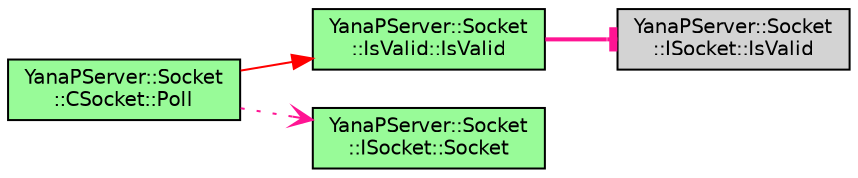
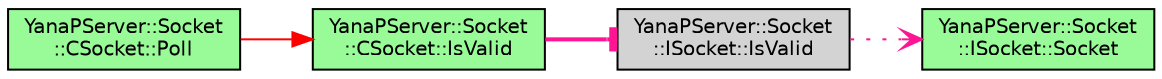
node "YanaPServer::Socket ::IsValid::IsValid": label "YanaPServer::Socket ::IsValid::IsValid" -> "YanaPServer::Socket ::CSocket::IsValid"
edge "YanaPServer::Socket ::CSocket::Poll" -> "YanaPServer::Socket ::ISocket::Socket": now "YanaPServer::Socket ::ISocket::IsValid" -> "YanaPServer::Socket ::ISocket::Socket"
